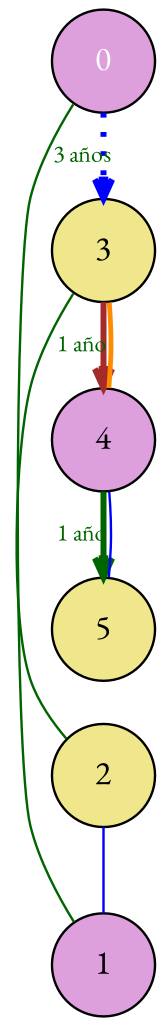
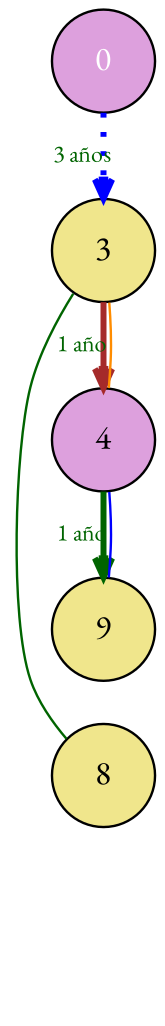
edge "3" -- "4": style bold -> solid
node "5": label "5" -> "9"
node "2": label "2" -> "8"
node "1": removed
